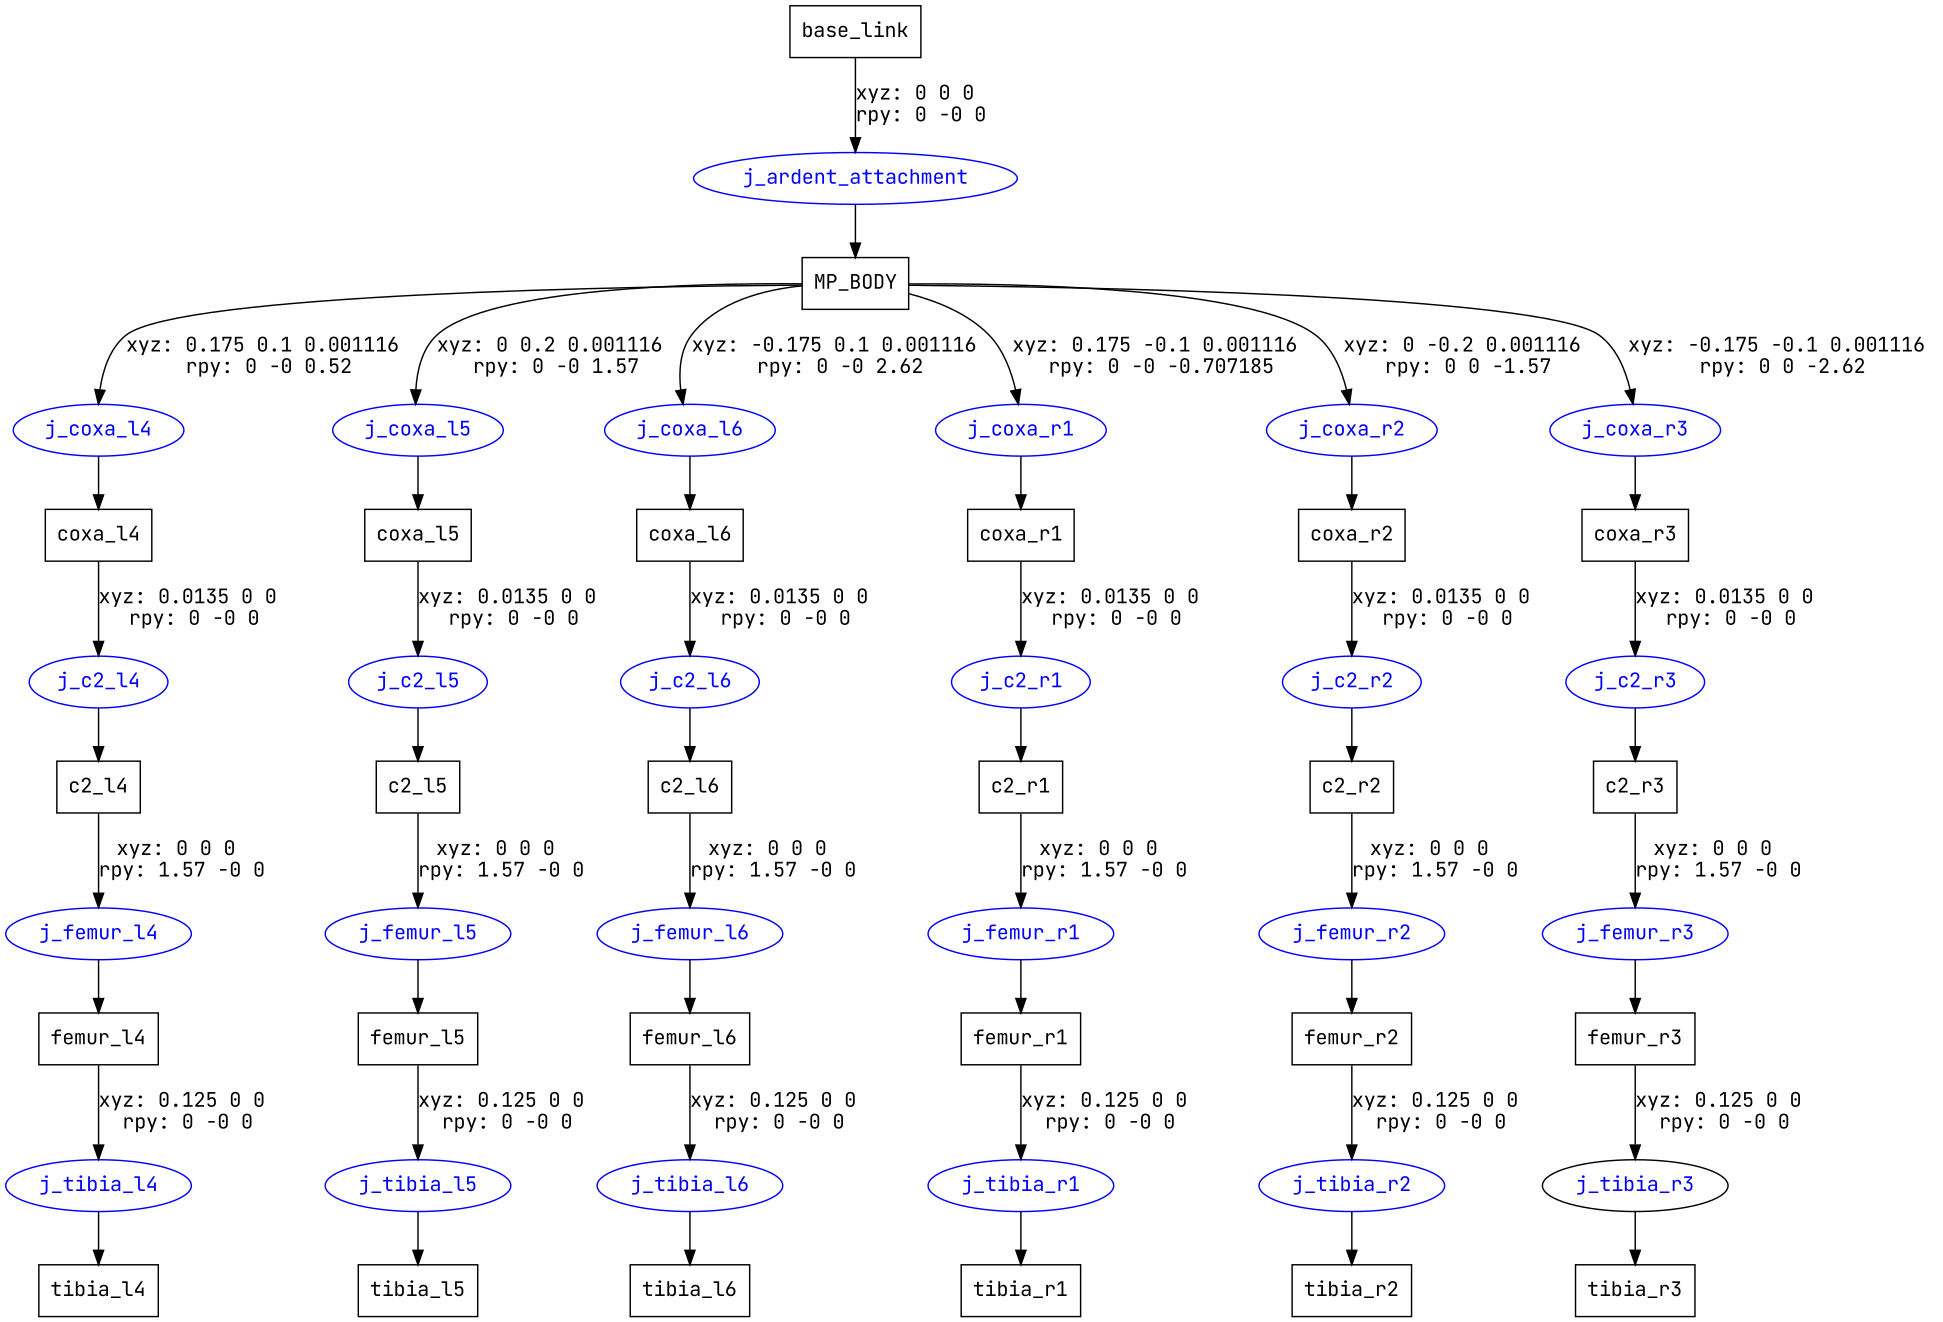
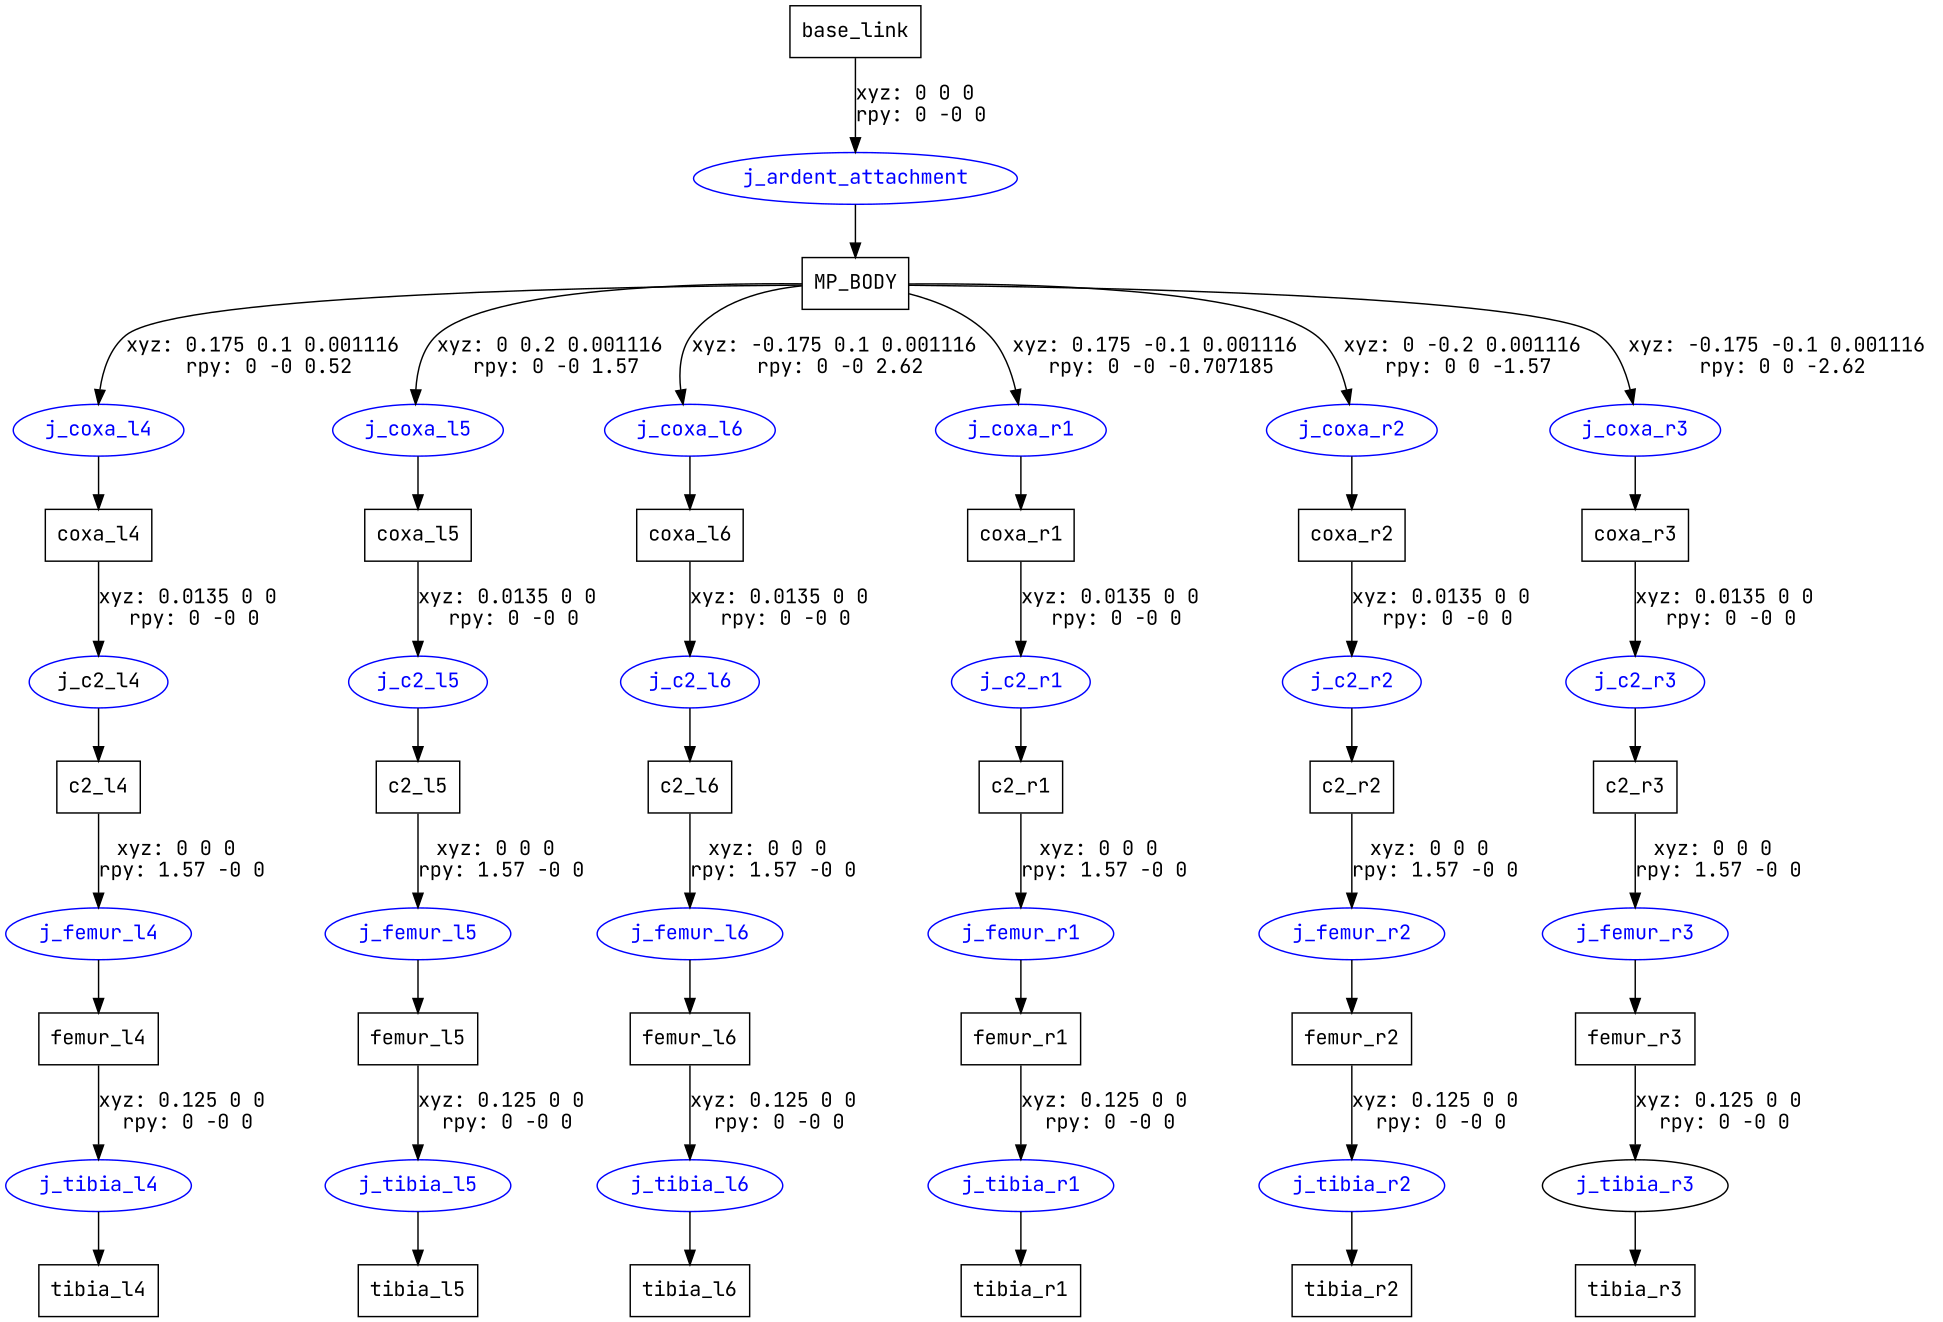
node "j_c2_l4": fontcolor blue -> black
